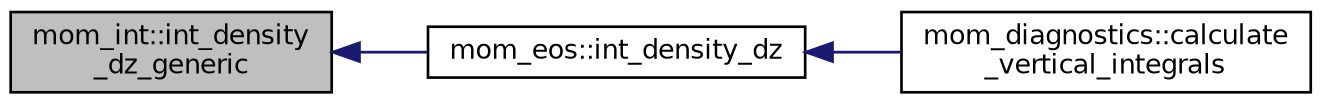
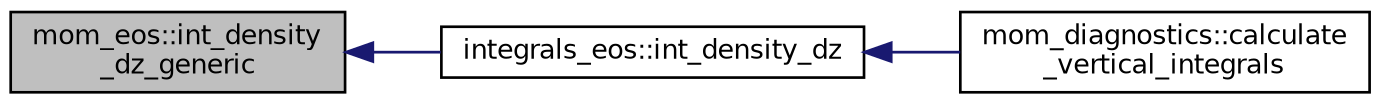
node "mom_int::int_density _dz_generic": label "mom_int::int_density _dz_generic" -> "mom_eos::int_density _dz_generic"
node "mom_eos::int_density_dz": label "mom_eos::int_density_dz" -> "integrals_eos::int_density_dz"
